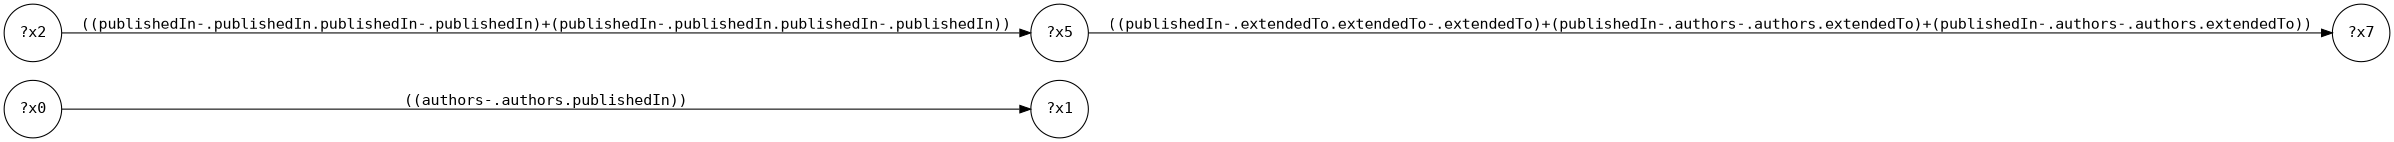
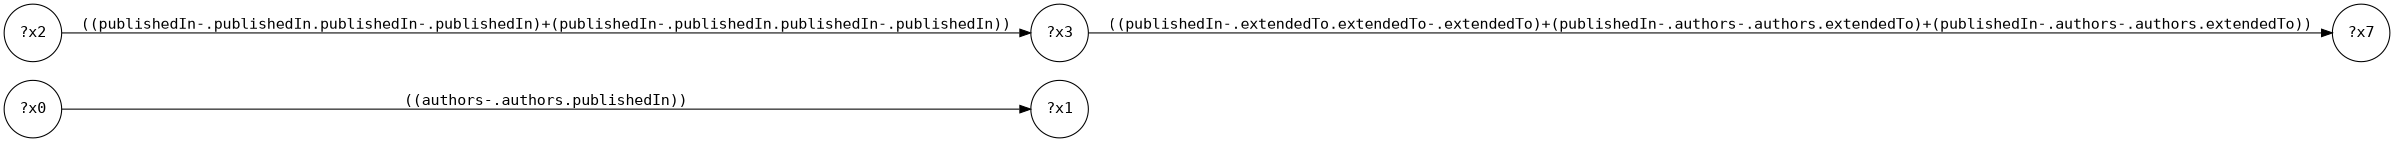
node "?x5": label "?x5" -> "?x3"
